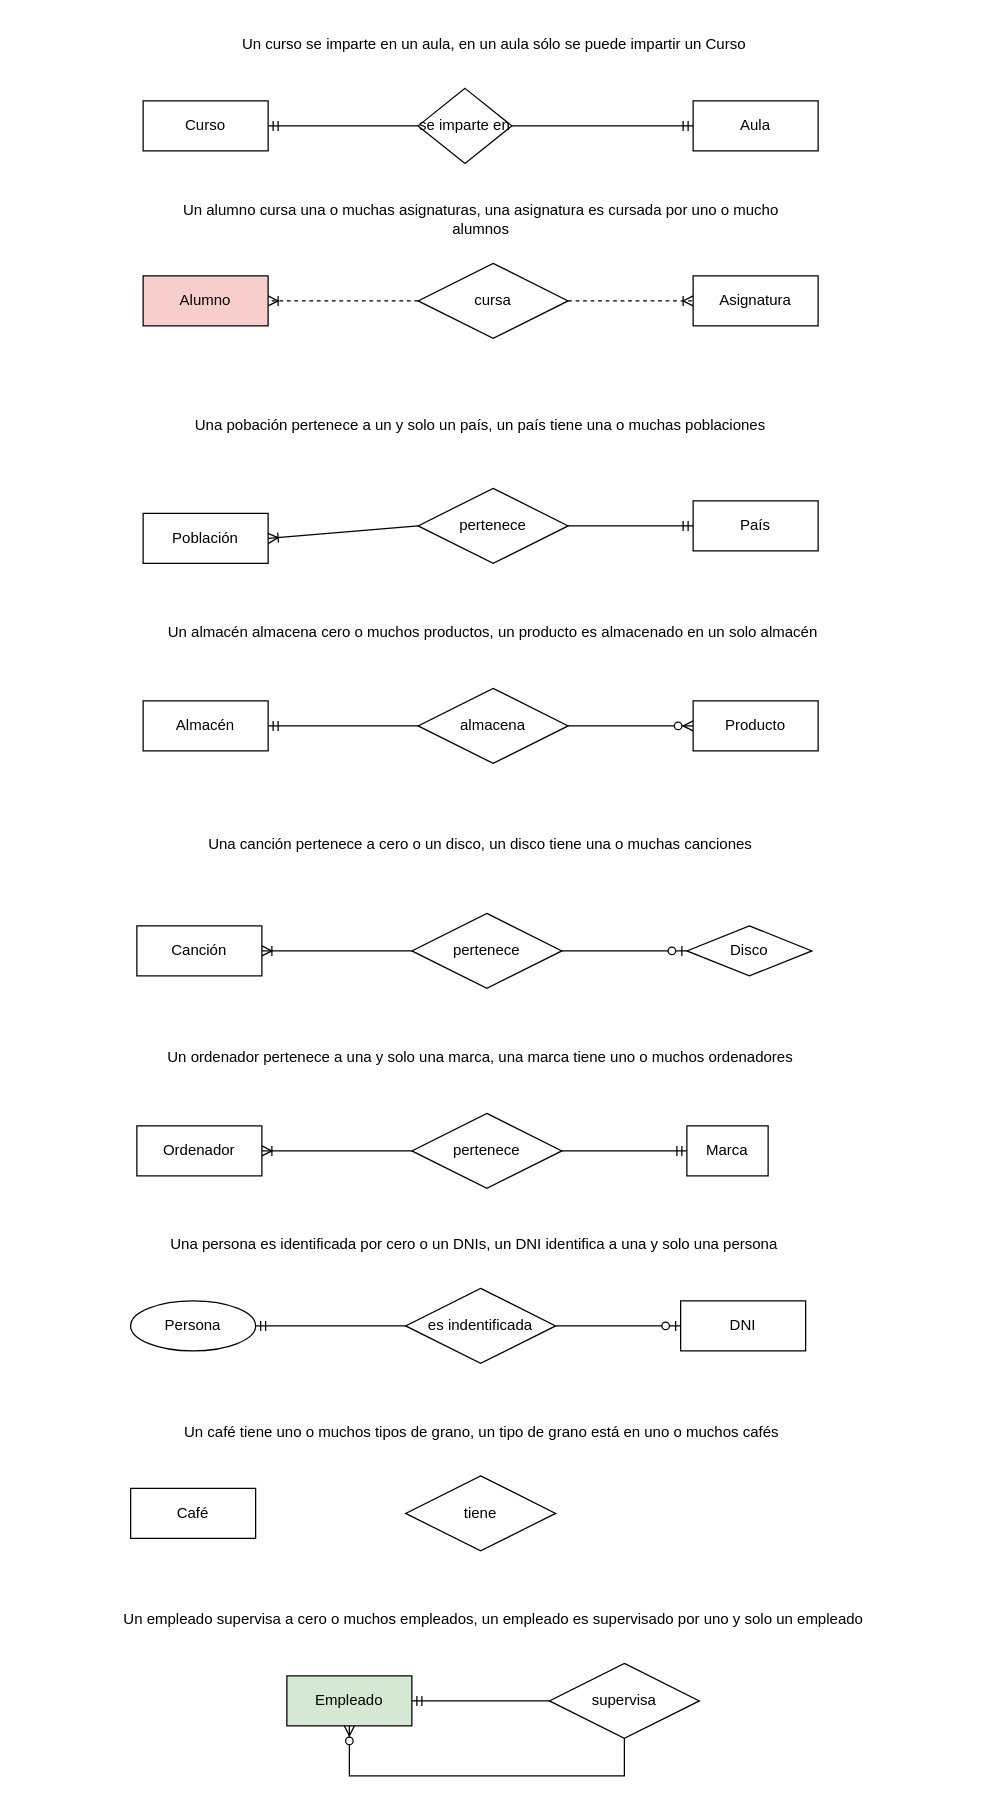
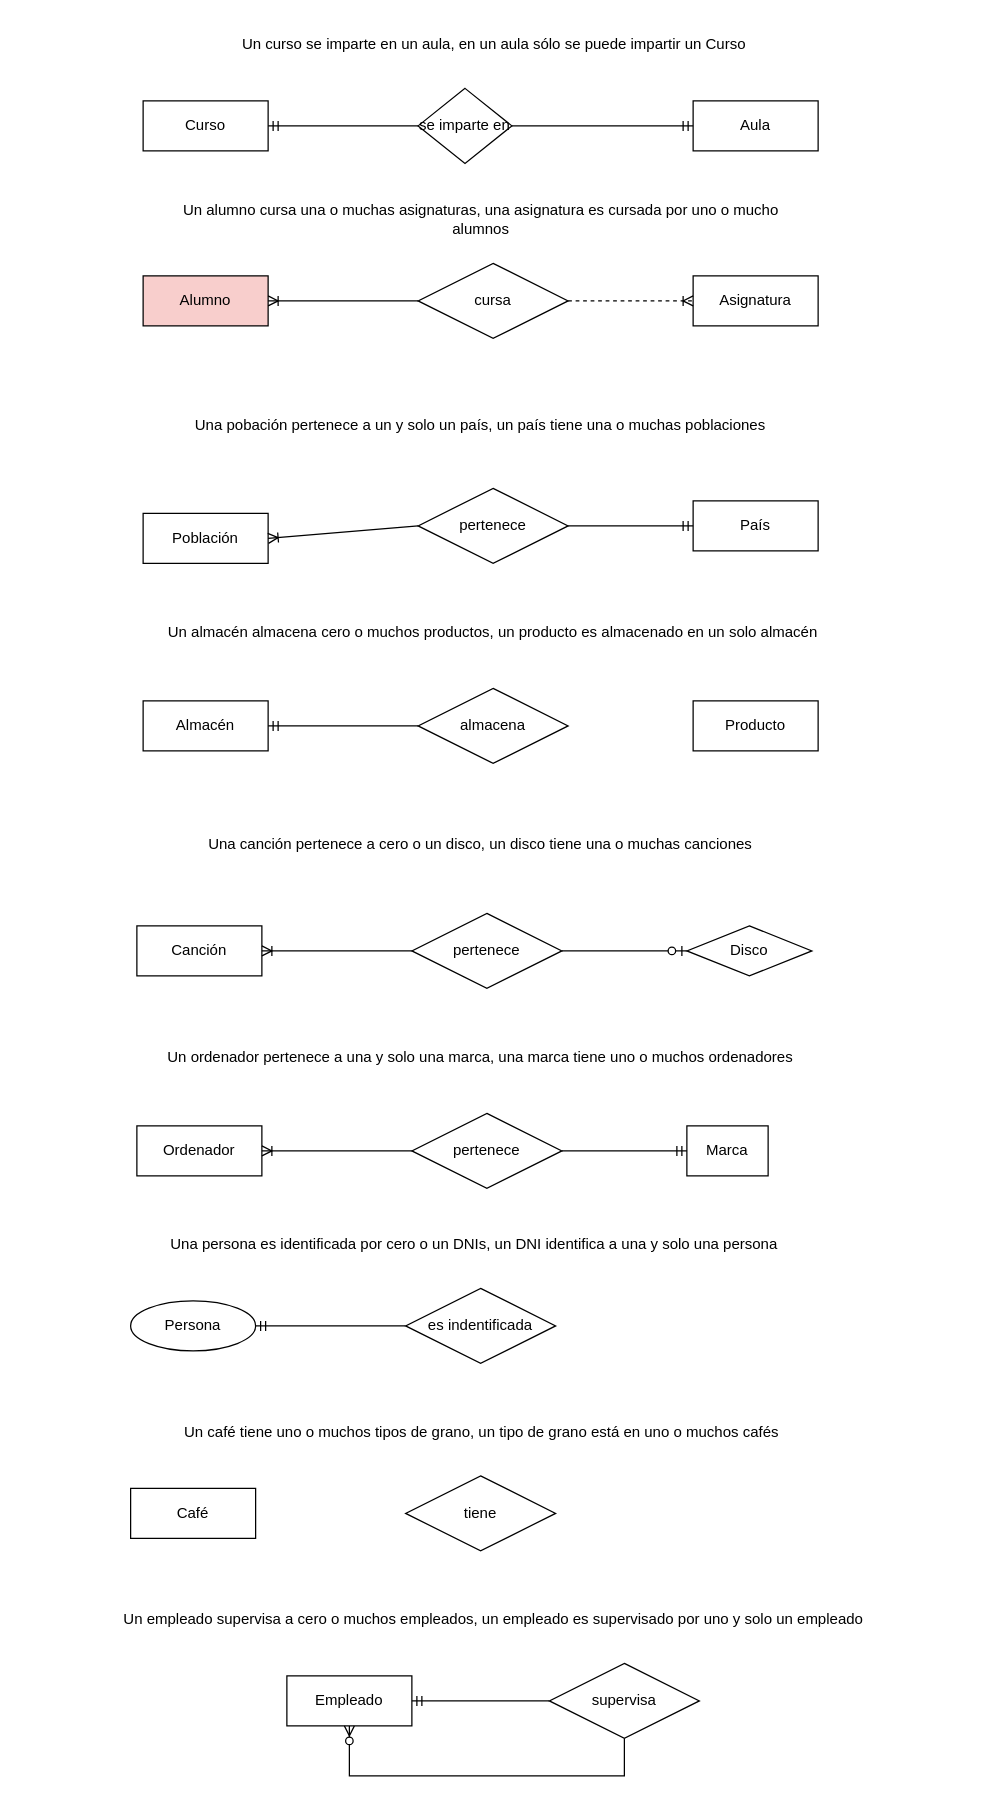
edge "cursa" -> "Alumno": style dashed -> solid
edge "almacena" -> "Producto": removed
edge "es indentificada" -> "DNI": removed
node "DNI": removed
node "Empleado": fillcolor #d5e8d4 -> #ffffff
